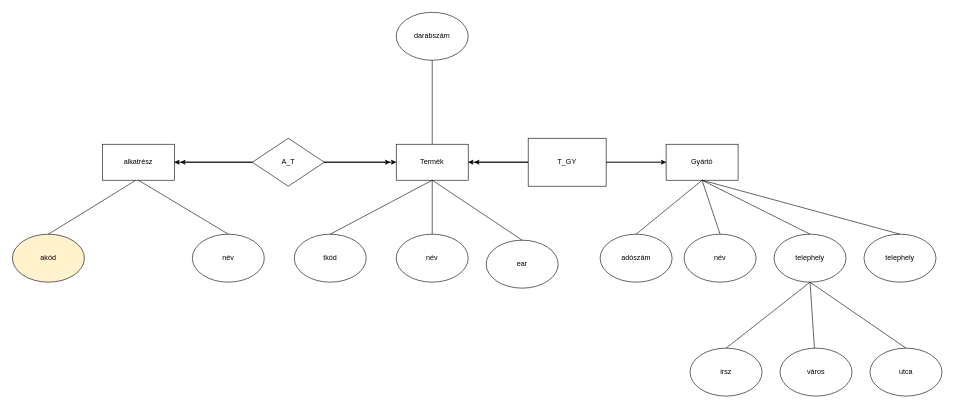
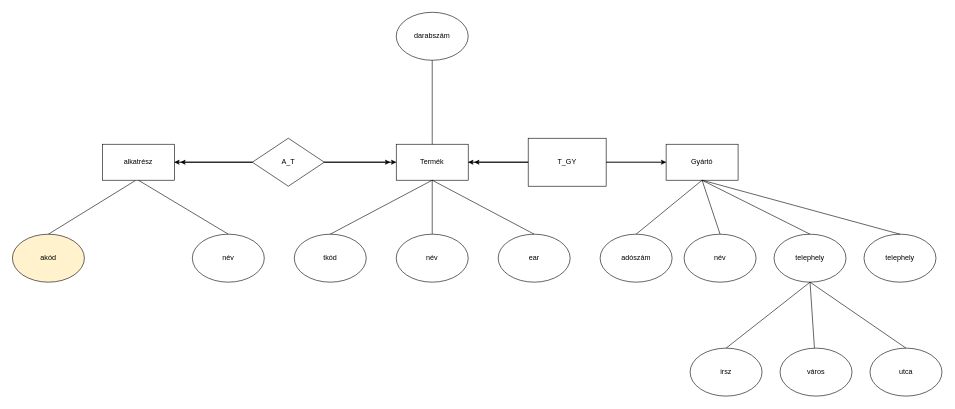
node "ear": moved (522, 264) -> (534, 258)
